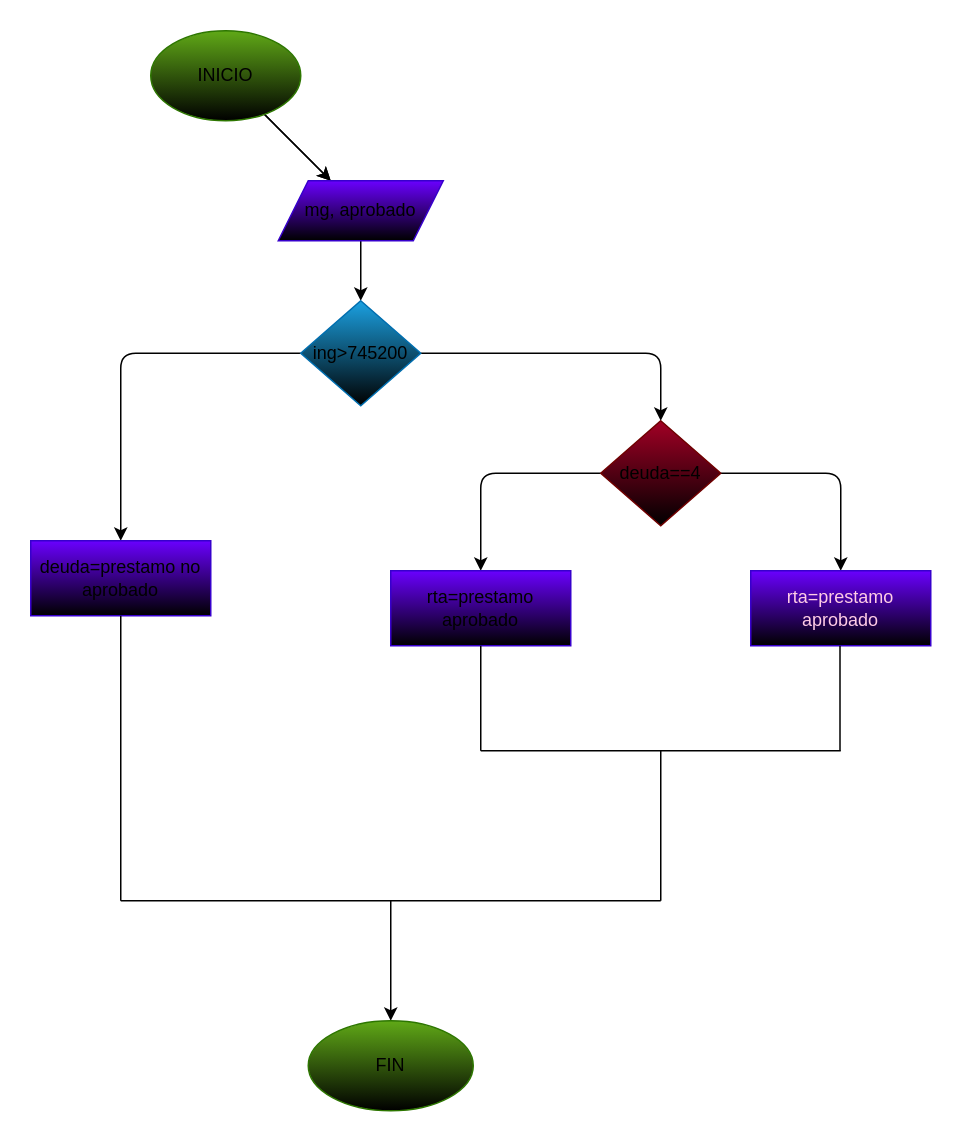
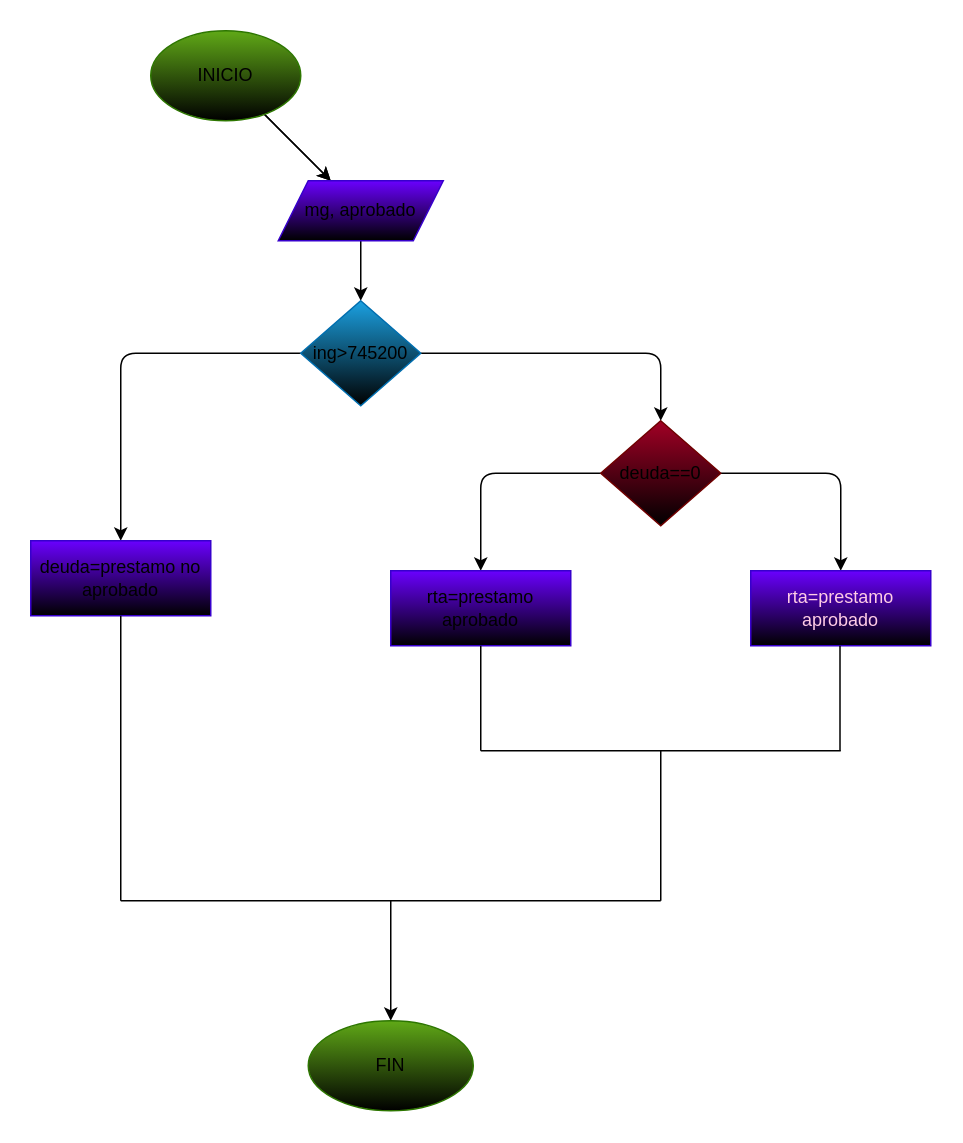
node "deuda==4": label "deuda==4" -> "deuda==0"
